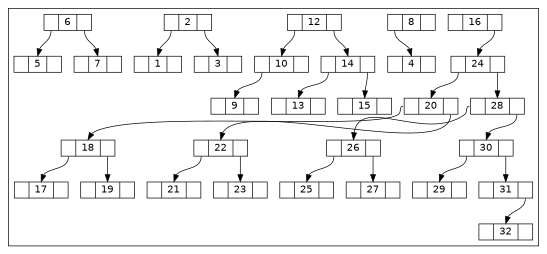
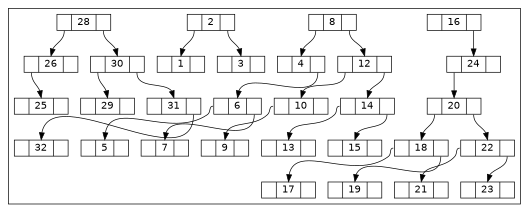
edge "8" -> "12": added
edge "24" -> "28": removed
edge "4" -> "6": added
node "27": removed
